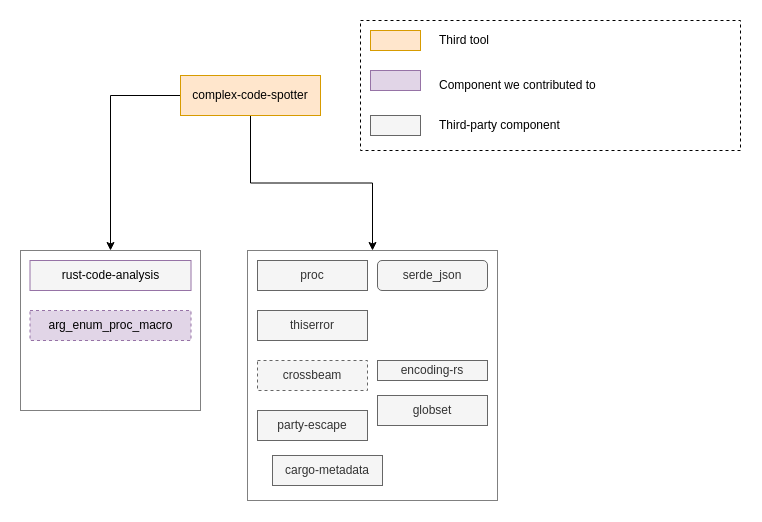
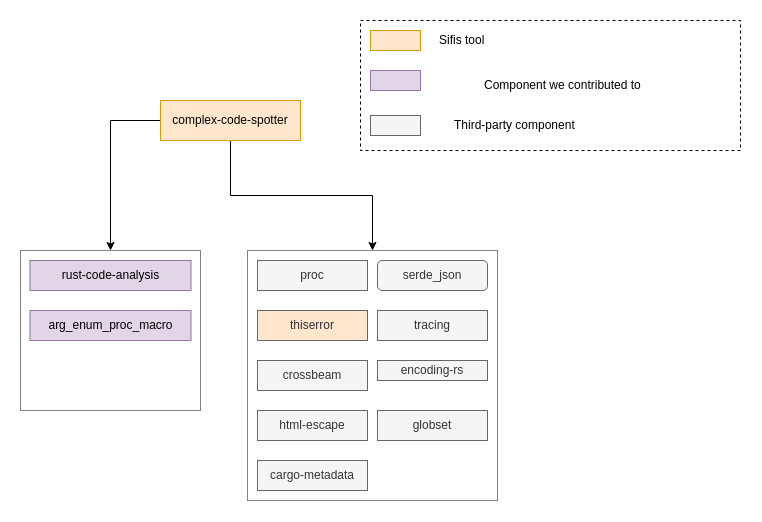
node "Third tool": label "Third tool" -> "Sifis tool"
node "Component we contributed to": moved (544, 86) -> (589, 86)
node "complex-code-spotter": moved (251, 96) -> (231, 121)
node "Third-party component": moved (579, 126) -> (594, 126)
node "rust-code-analysis": fillcolor #f5f5f5 -> #e1d5e7
node "arg_enum_proc_macro": style dashed -> solid
node "thiserror": fillcolor #f5f5f5 -> #ffe6cc
node "tracing": added
node "crossbeam": style dashed -> solid
node "globset": moved (433, 411) -> (433, 426)
node "party-escape": label "party-escape" -> "html-escape"
node "cargo-metadata": moved (328, 471) -> (313, 476)
